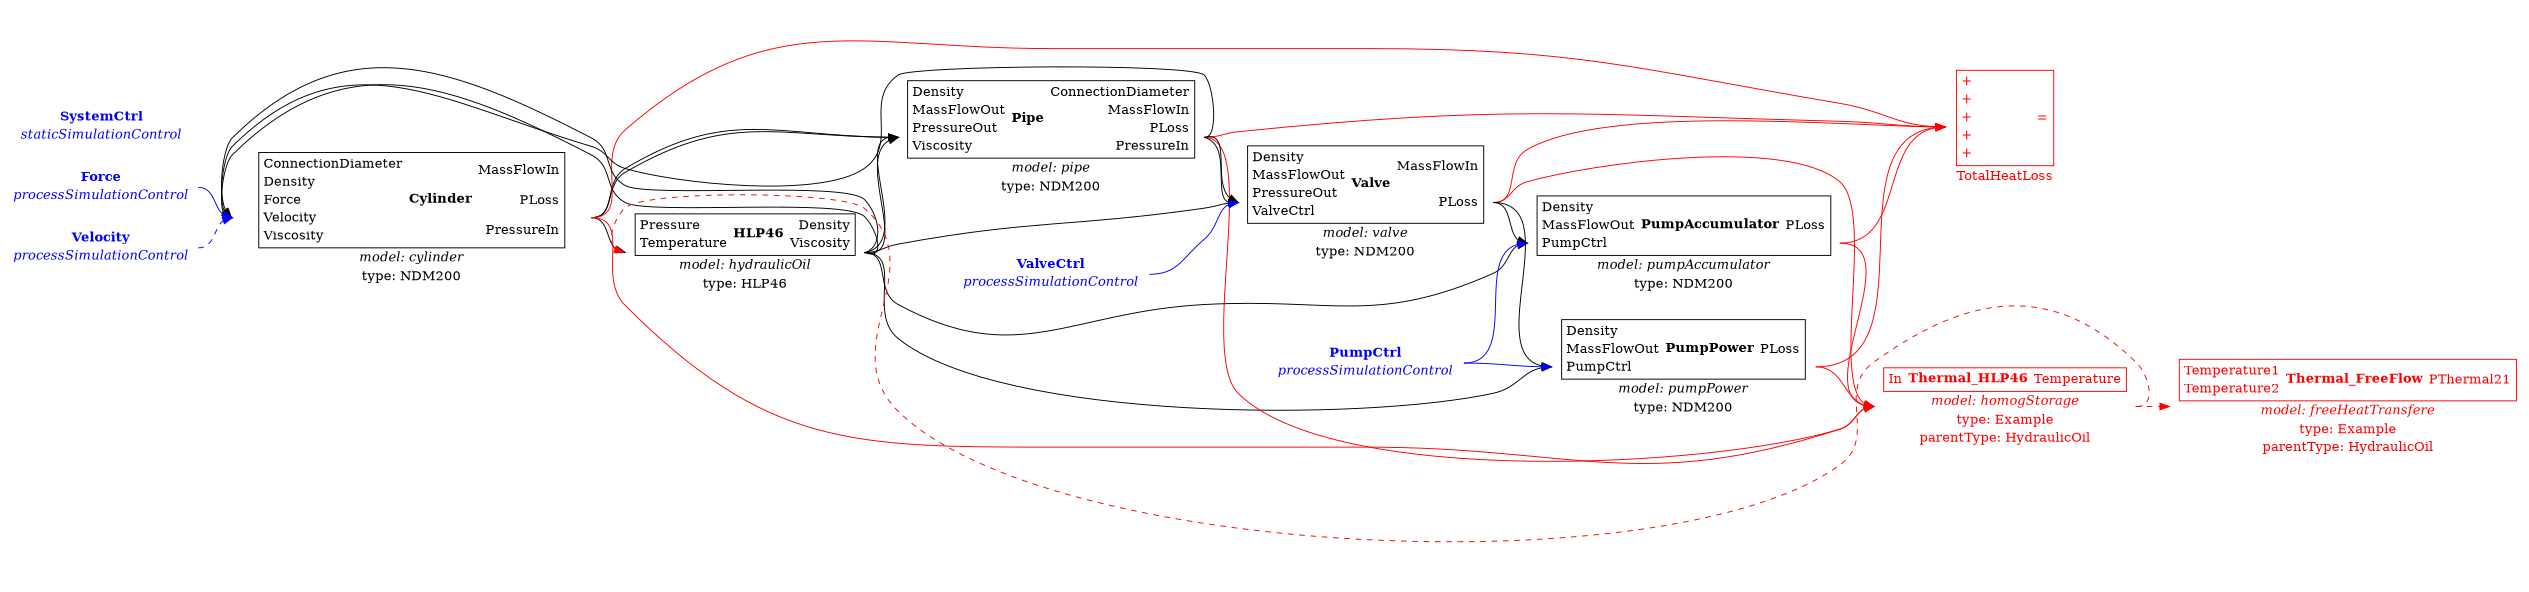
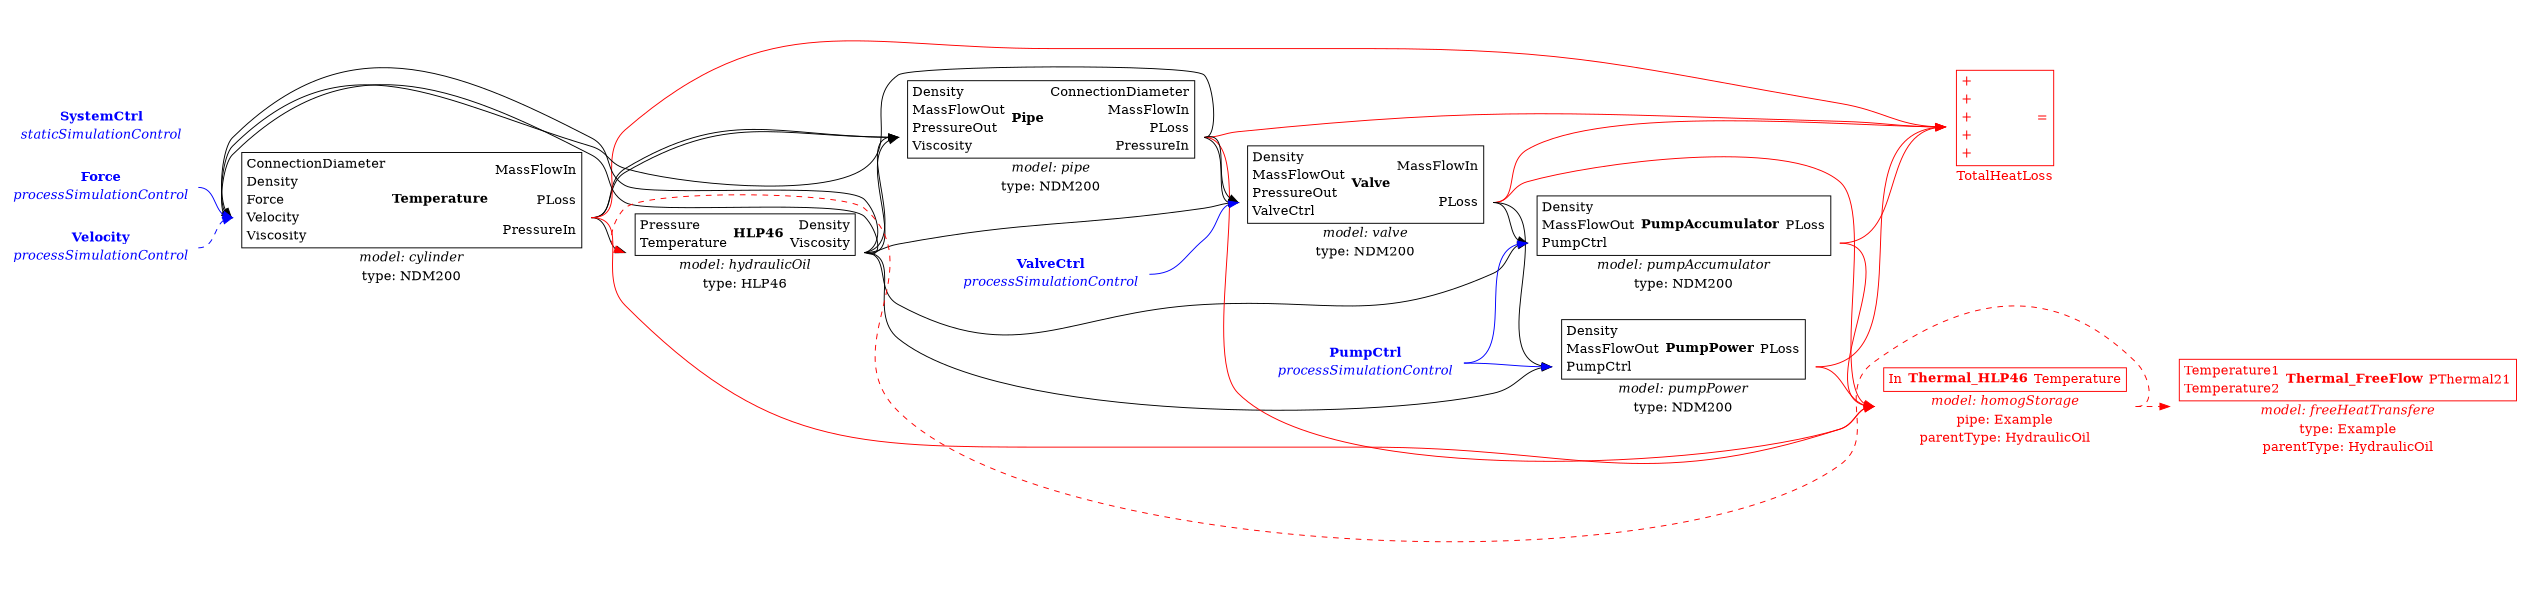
node "ConnectionDiameter": text "Cylinder" -> "Temperature"
node "In": text "type: Example" -> "pipe: Example"
